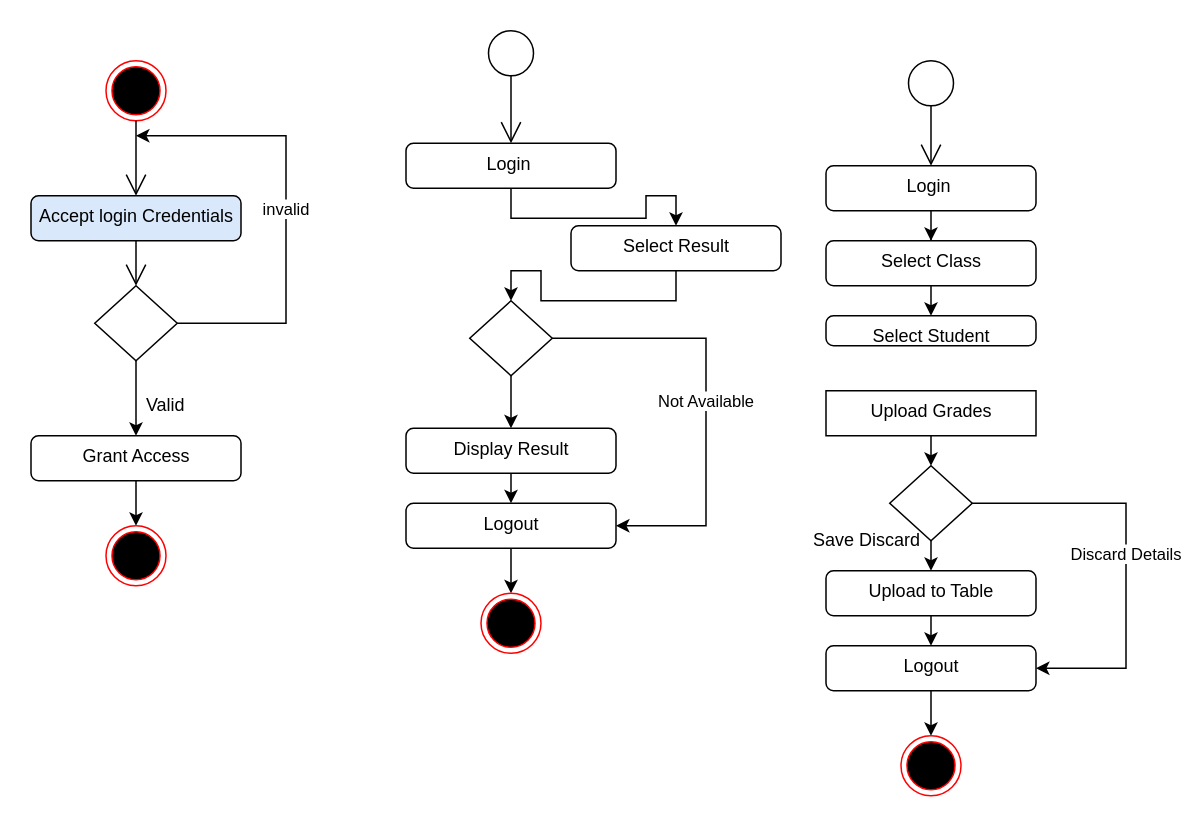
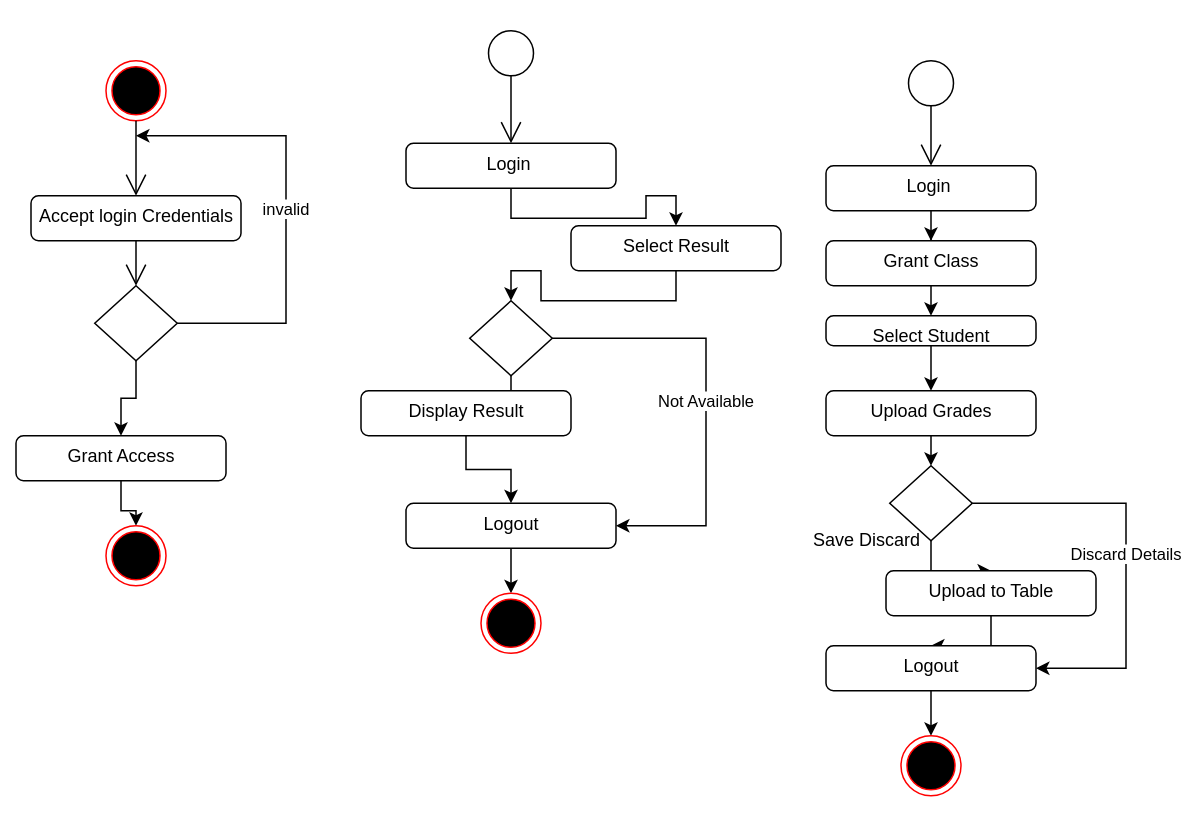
node "Accept login Credentials": fillcolor #dae8fc -> #ffffff
node "Select Class": label "Select Class" -> "Grant Class"
edge "Select Student" -> "Upload Grades": added
node "Valid": removed
node "Upload Grades": shape rectangle -> rounded rectangle
node "Display Result": moved (511, 451) -> (466, 413)
node "Grant Access": moved (136, 458) -> (121, 458)
node "Upload to Table": moved (931, 593) -> (991, 593)
